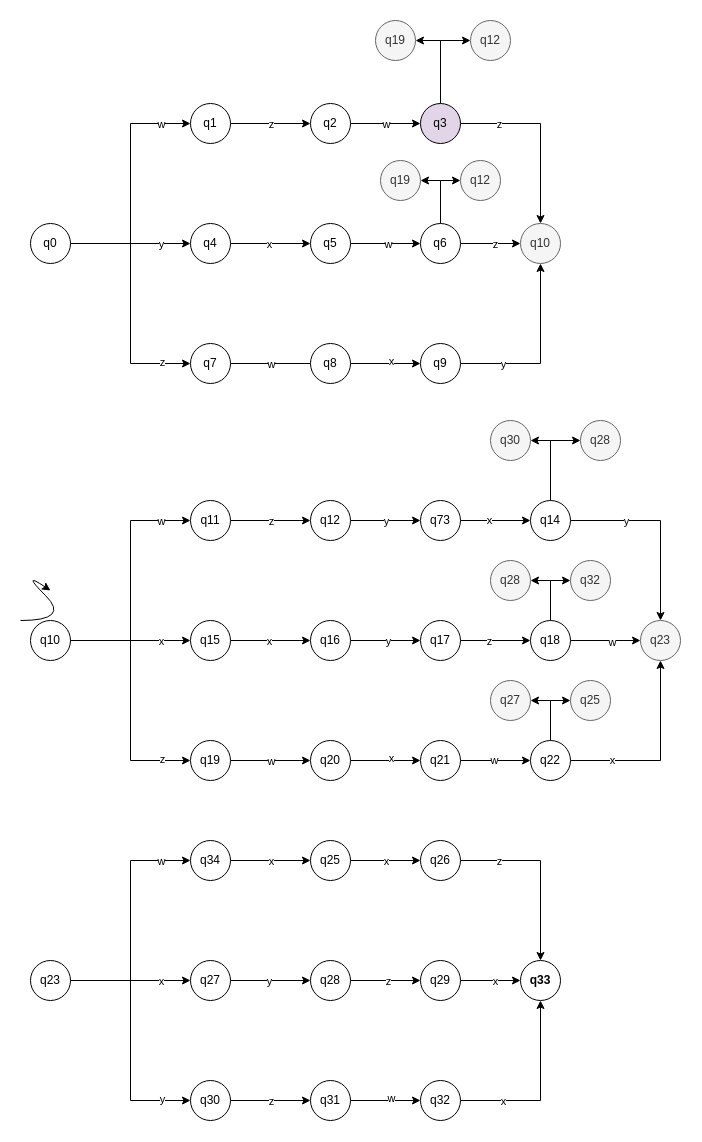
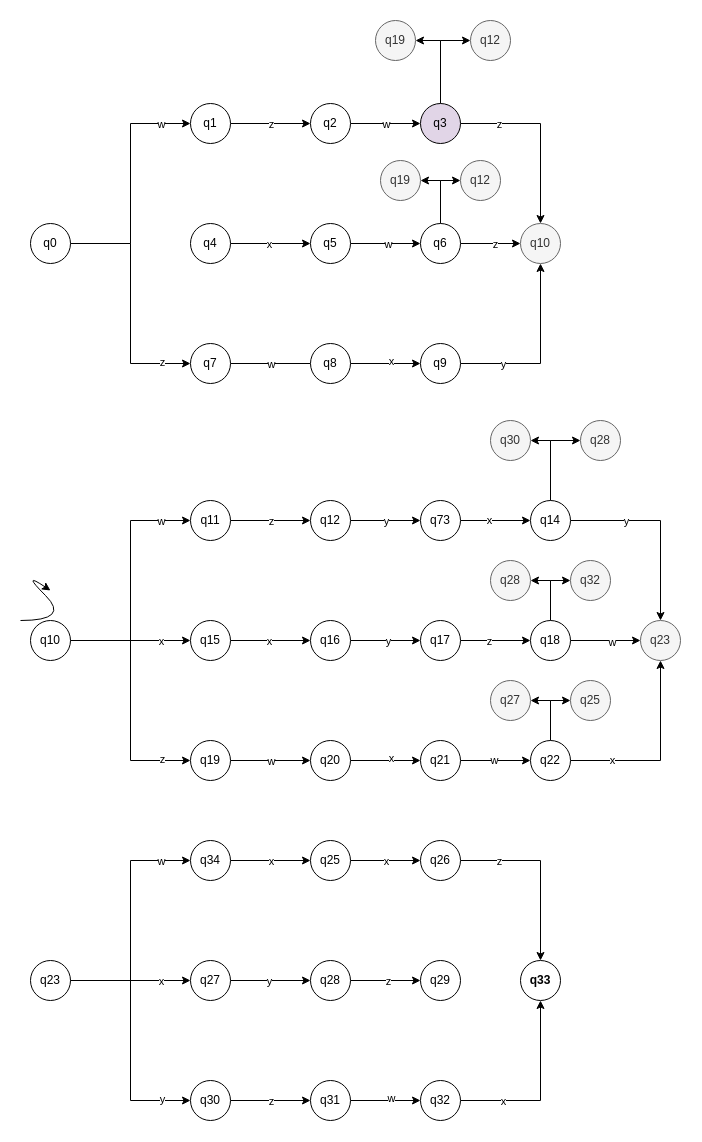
edge "q0" -> "q4": removed, label "y"
edge "q29" -> "q33": removed, label "x"
